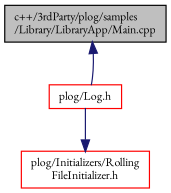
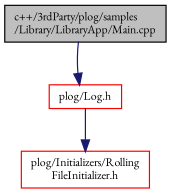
edge "plog/Log.h" -> "c++/3rdParty/plog/samples /Library/LibraryApp/Main.cpp": reversed
